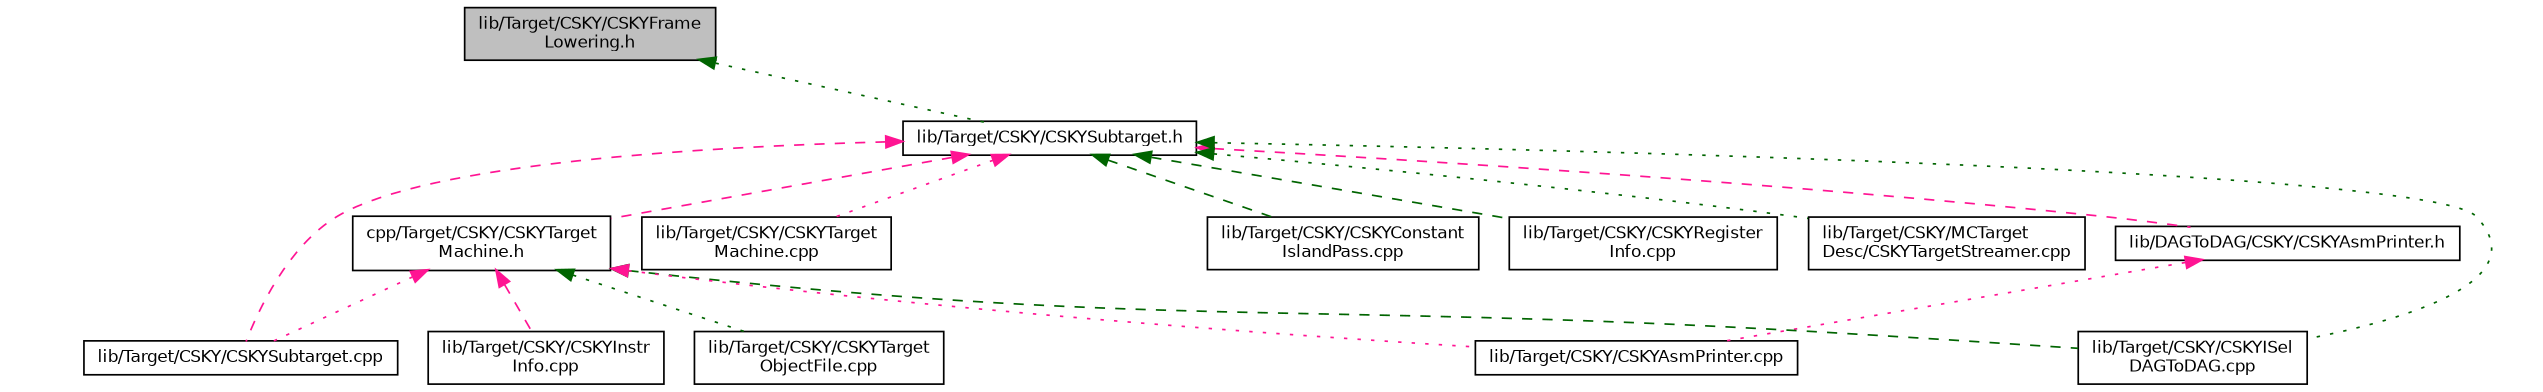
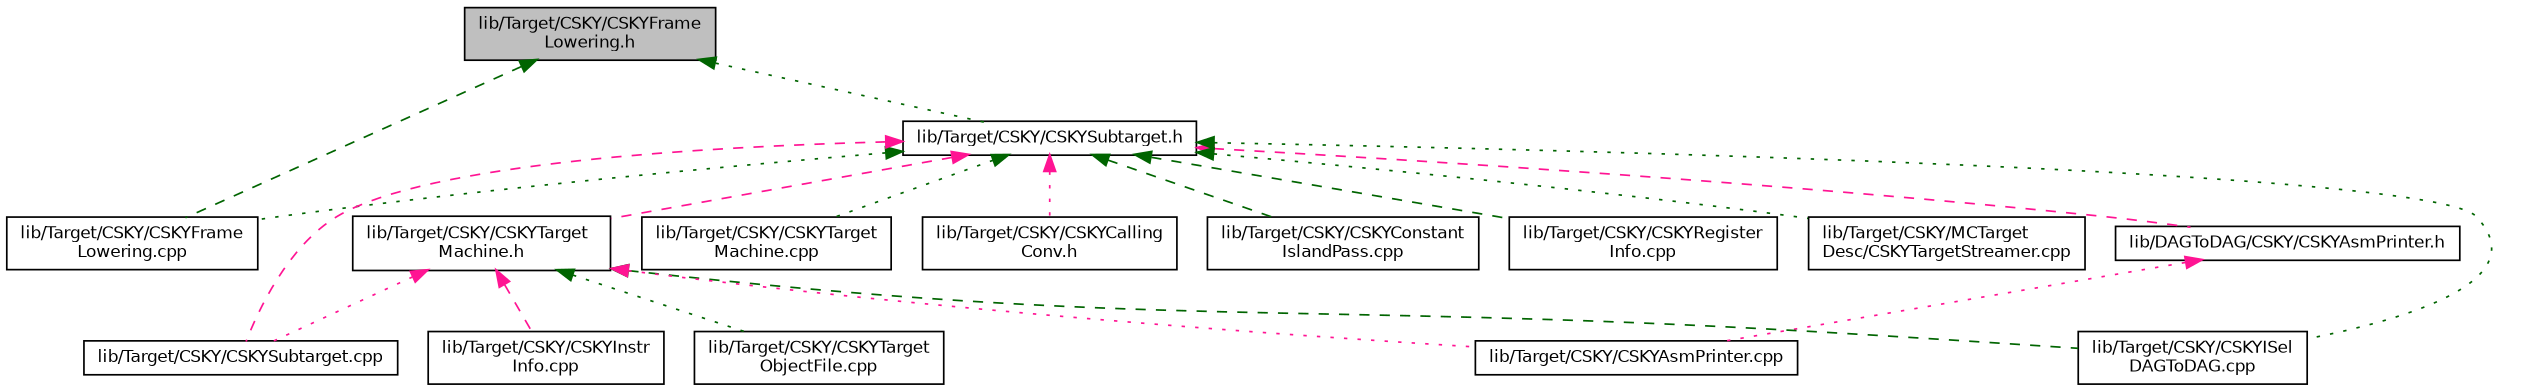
edge "lib/Target/CSKY/CSKYTarget Machine.cpp" -> "lib/Target/CSKY/CSKYSubtarget.h": color deeppink -> darkgreen
node "lib/Target/CSKY/CSKYFrame Lowering.cpp": added
node "cpp/Target/CSKY/CSKYTarget Machine.h": label "cpp/Target/CSKY/CSKYTarget Machine.h" -> "lib/Target/CSKY/CSKYTarget Machine.h"
node "lib/Target/CSKY/CSKYCalling Conv.h": added
